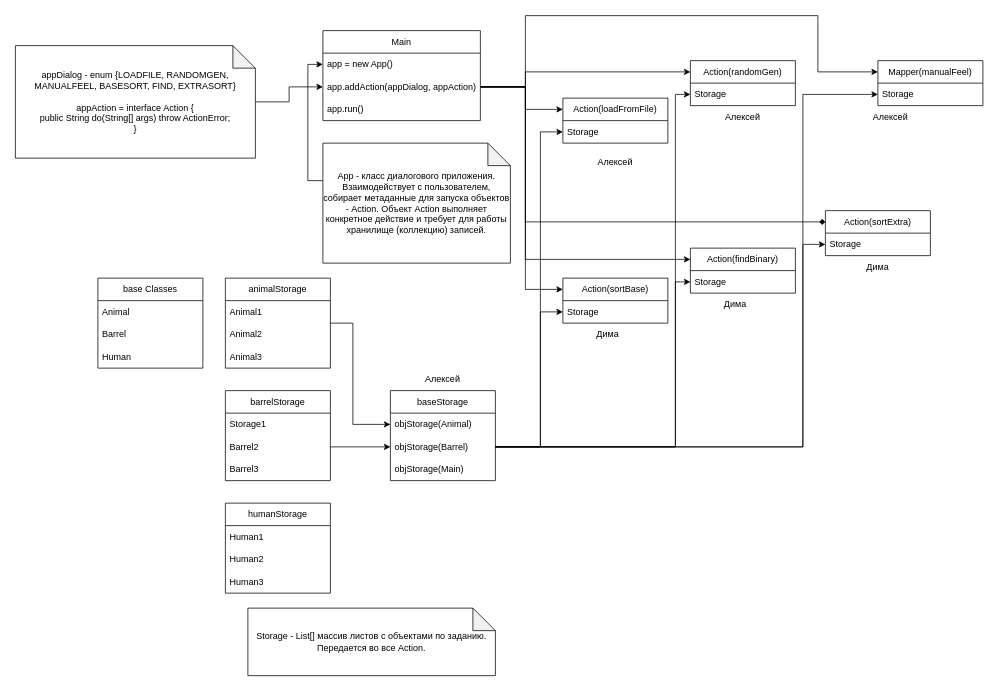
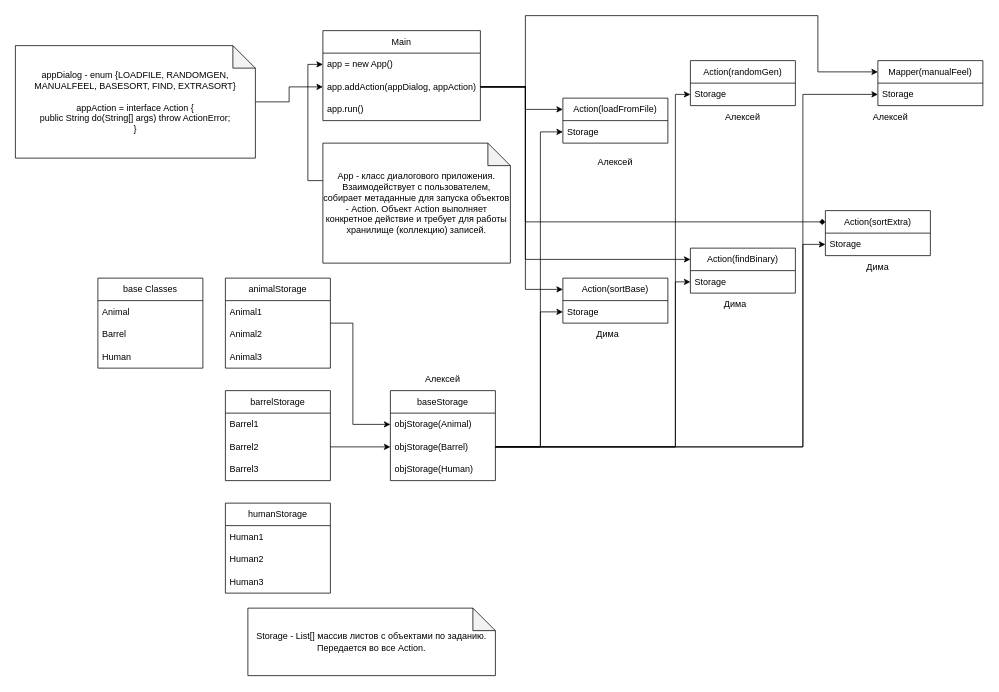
edge "app.addAction(appDialog, appAction)" -> "Action(randomGen)": removed
node "Storage1": label "Storage1" -> "Barrel1"
node "objStorage(Main)": label "objStorage(Main)" -> "objStorage(Human)"
